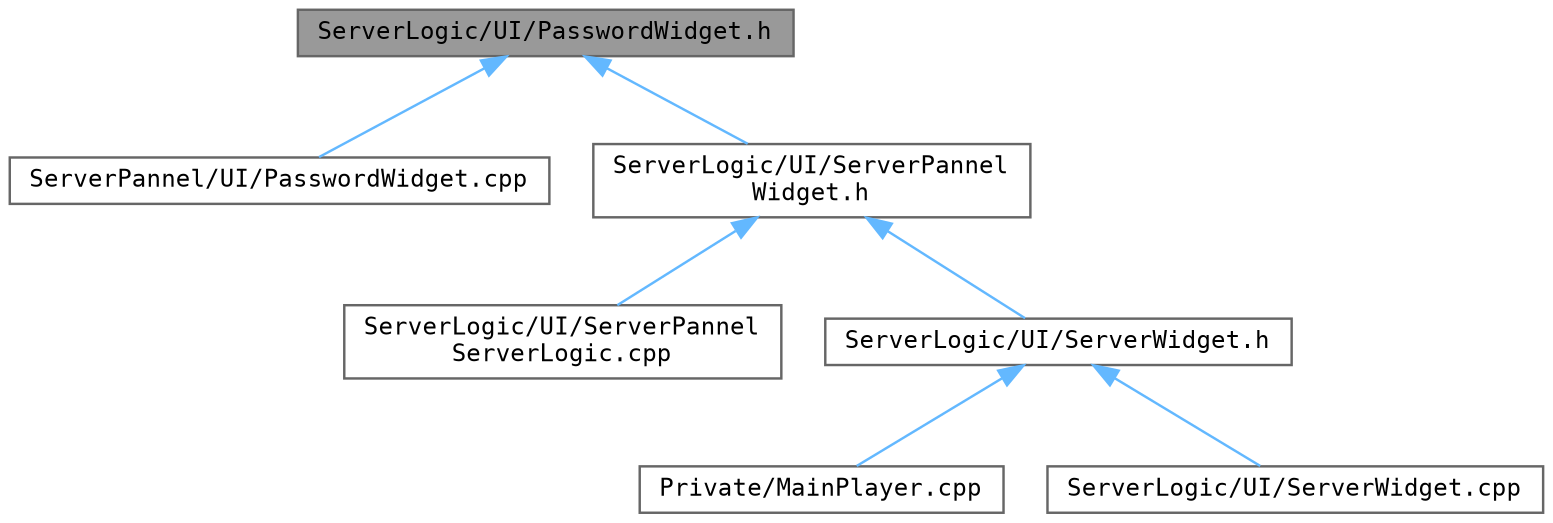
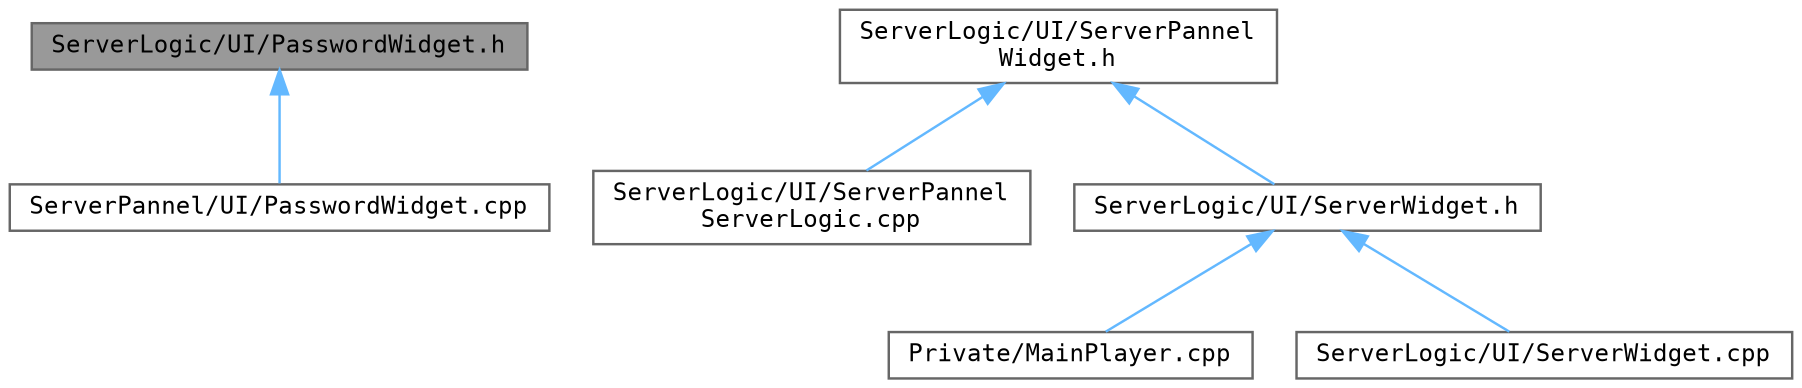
edge "ServerLogic/UI/ServerPannel Widget.h" -> "ServerLogic/UI/PasswordWidget.h": removed
